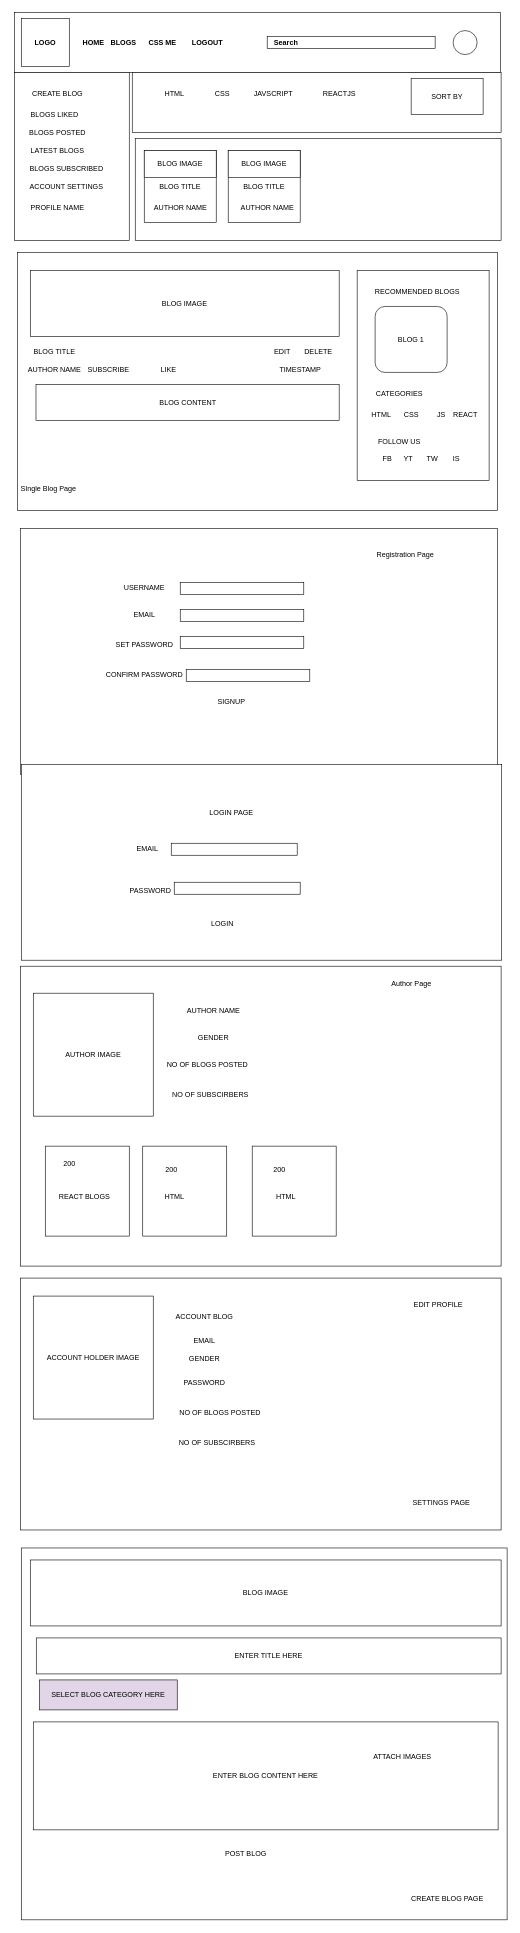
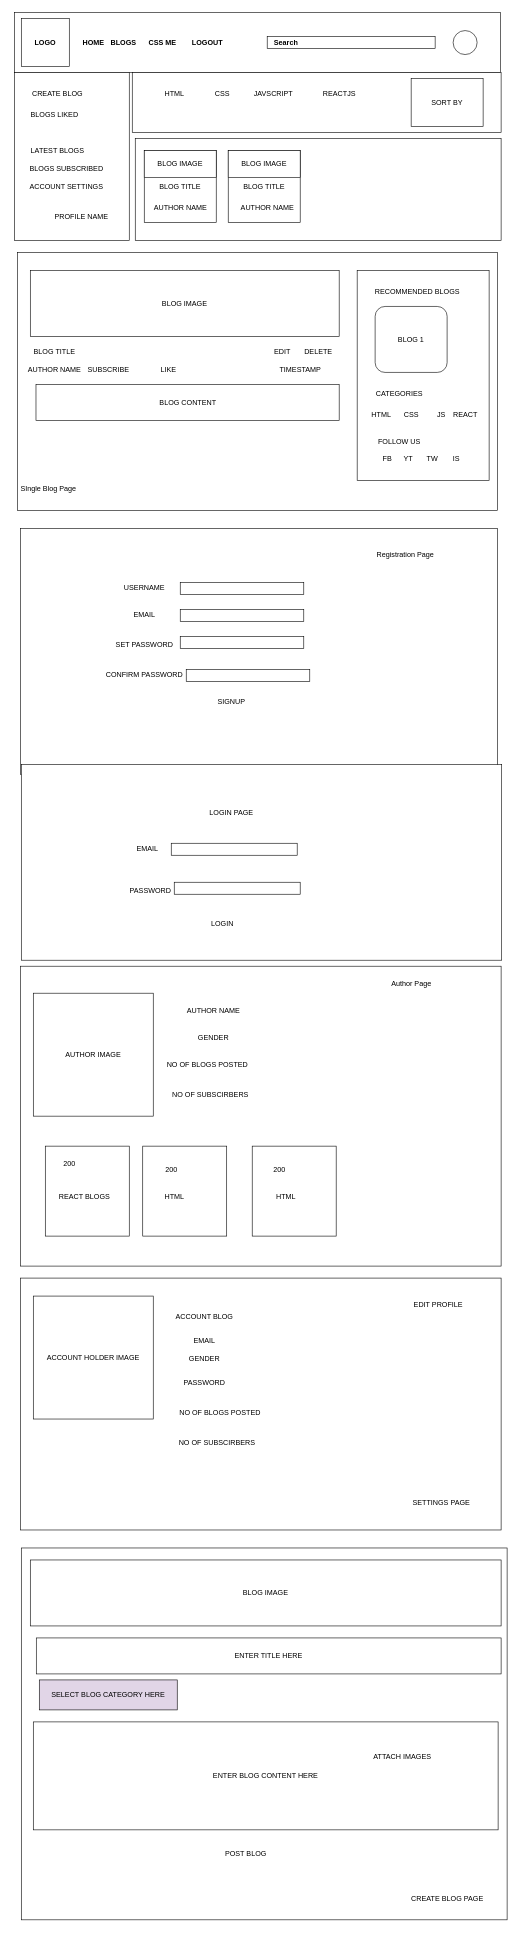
node "SORT BY": size 72x36 -> 72x48
node "BLOGS POSTED": removed
node "PROFILE NAME": moved (57, 207) -> (81, 216)
